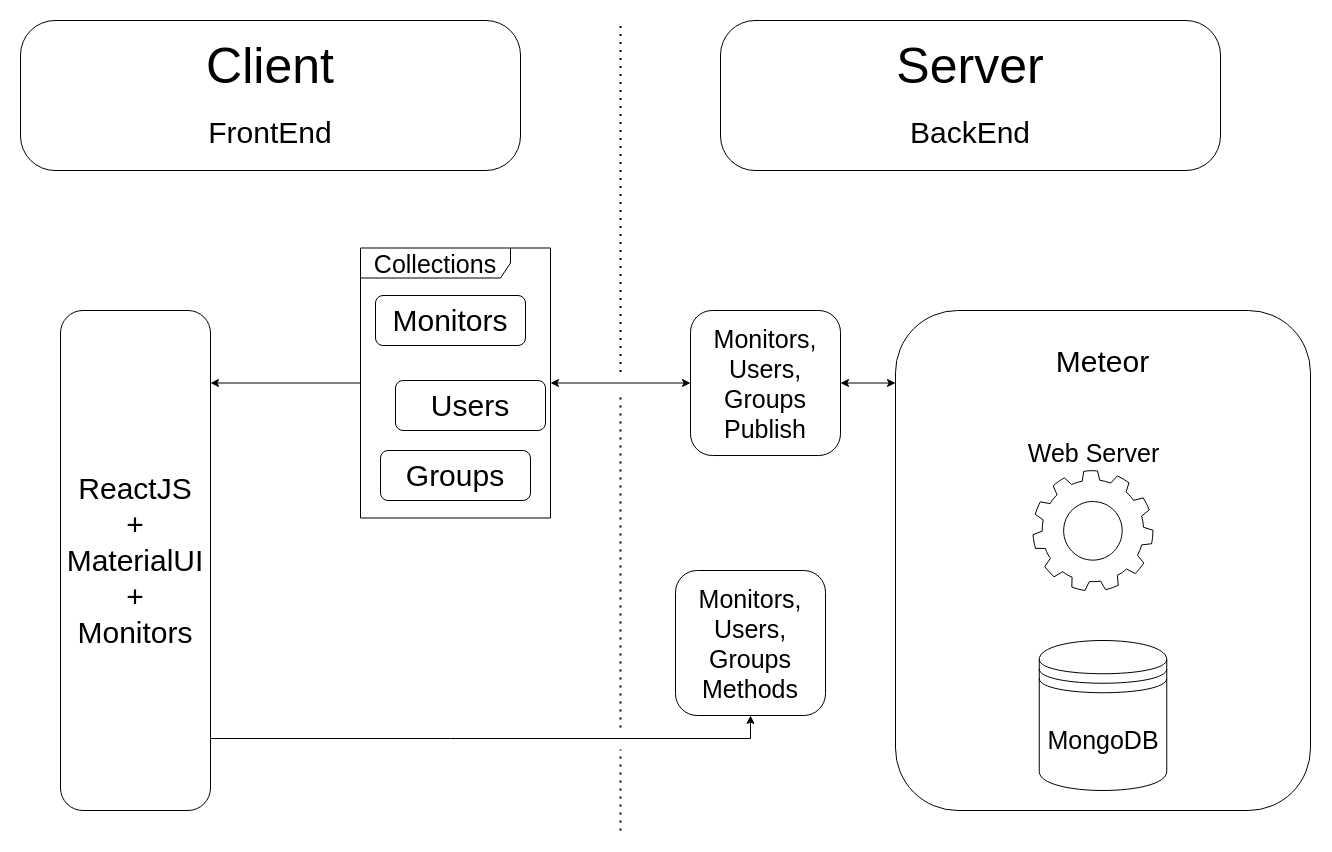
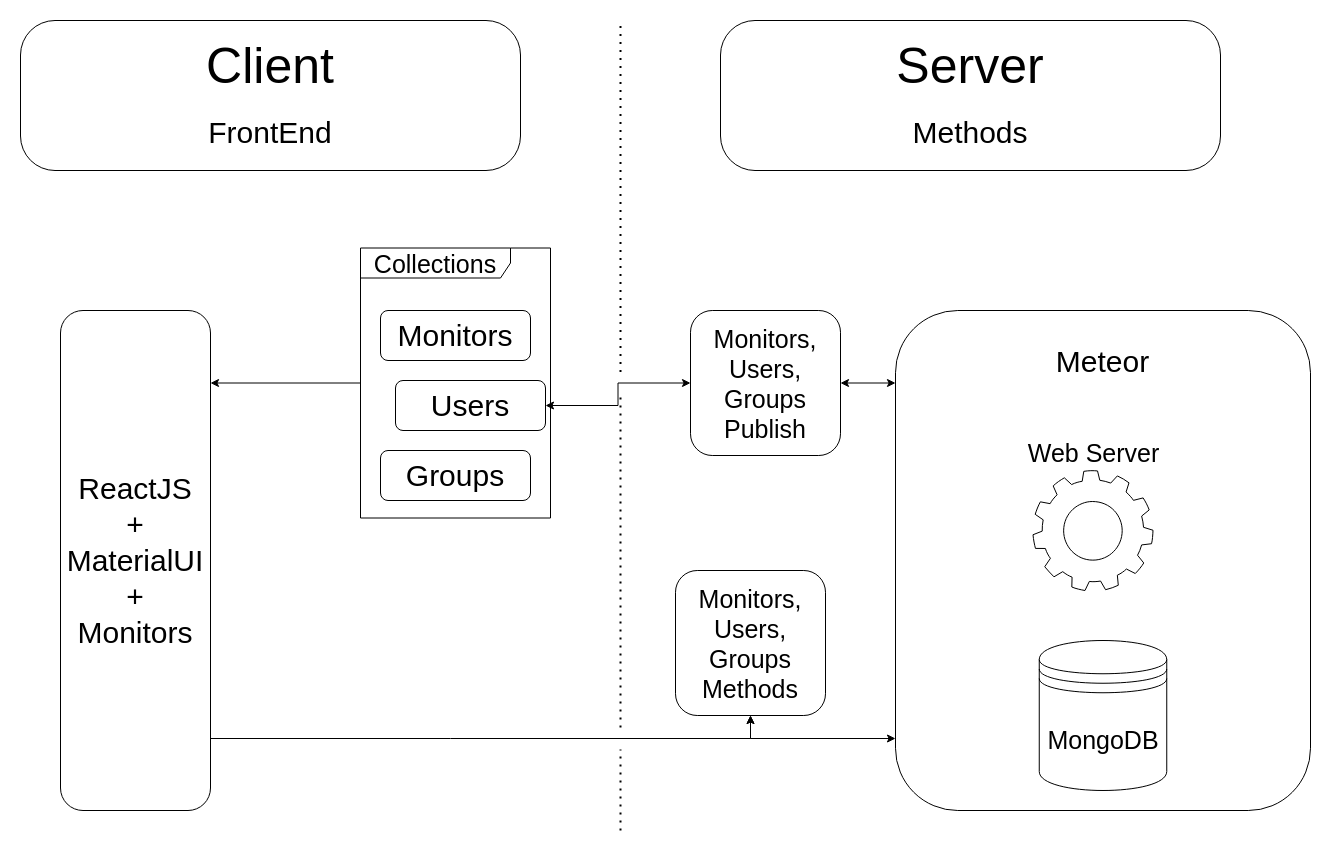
node "Server BackEnd": label "Server BackEnd" -> "Server Methods"
node "Monitors": moved (451, 321) -> (456, 336)
edge "Collections" -- "Monitors, Users, Groups Publish": now "Users" -- "Monitors, Users, Groups Publish"
edge "Meteor" -- "Monitors, Users, Groups Methods": added
